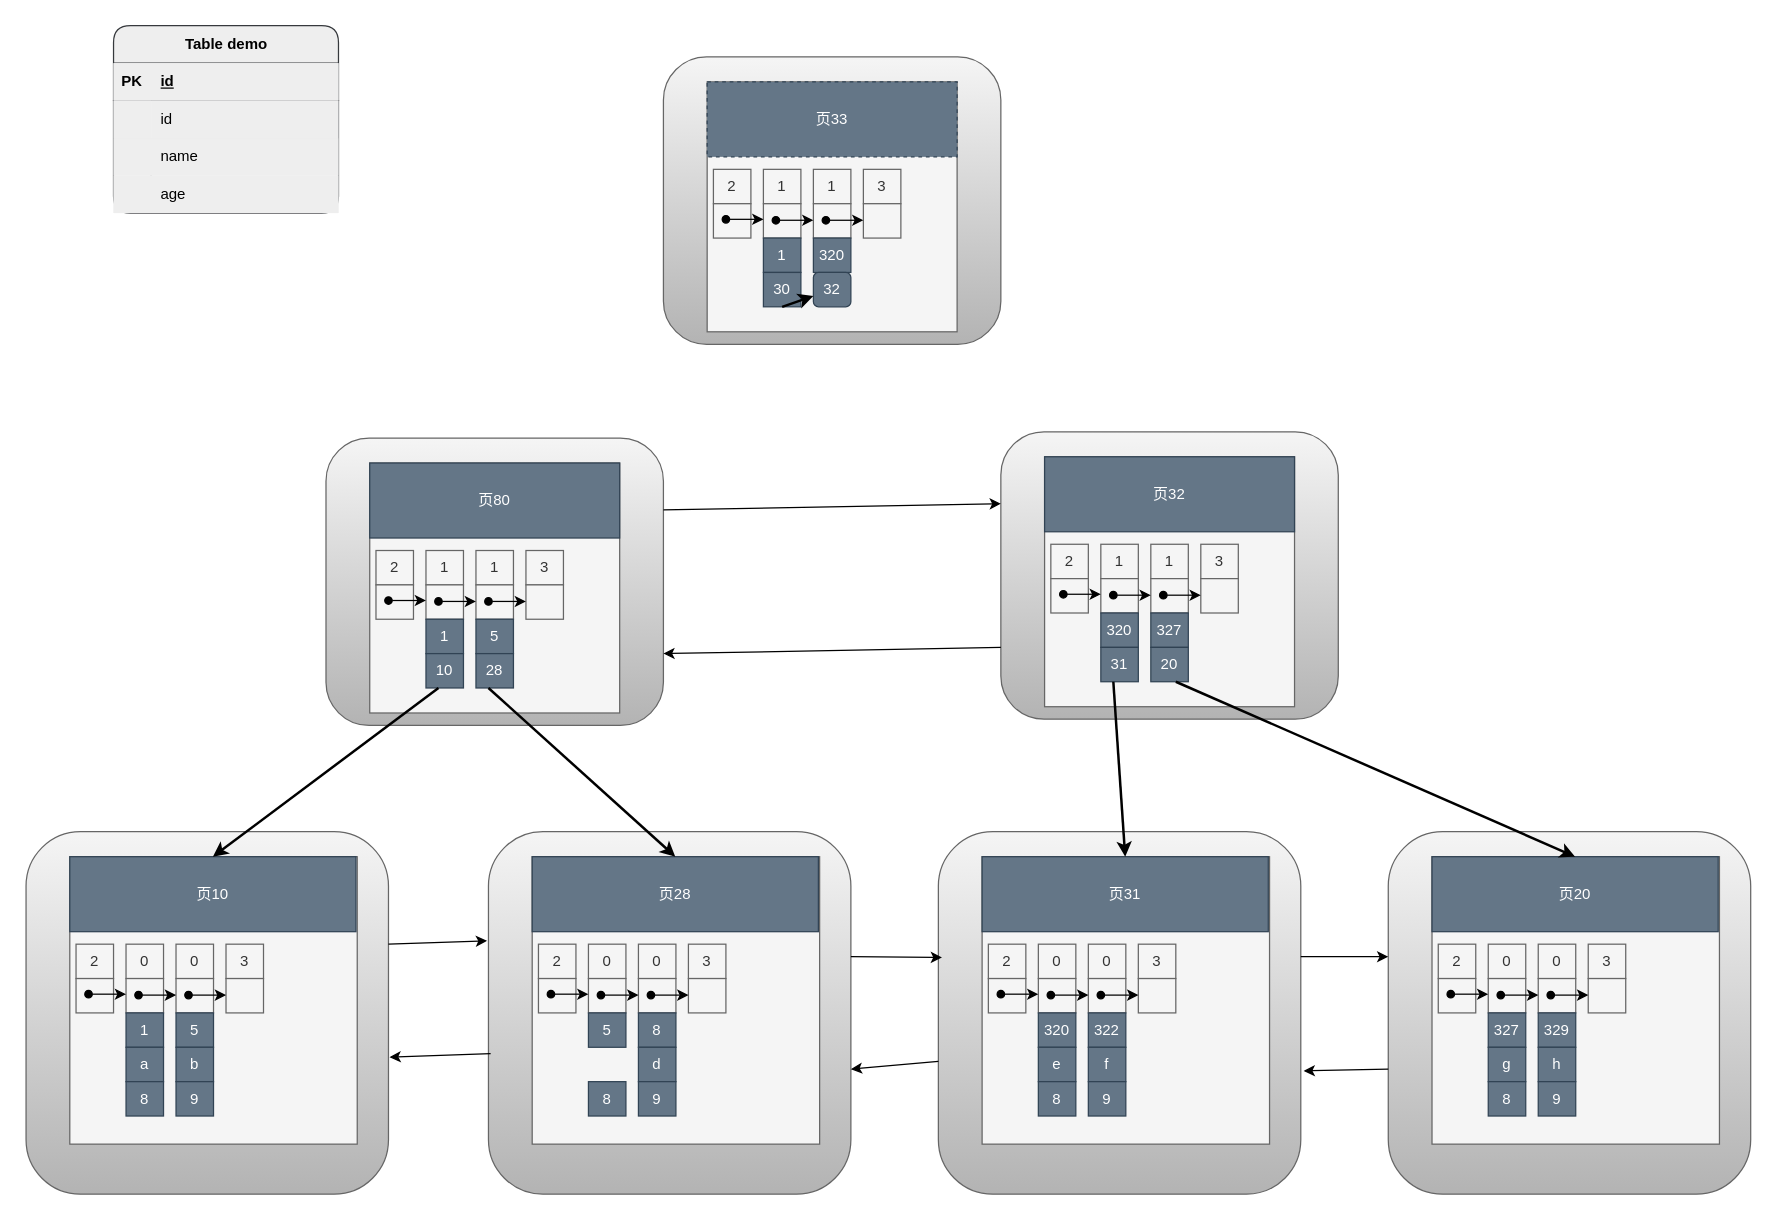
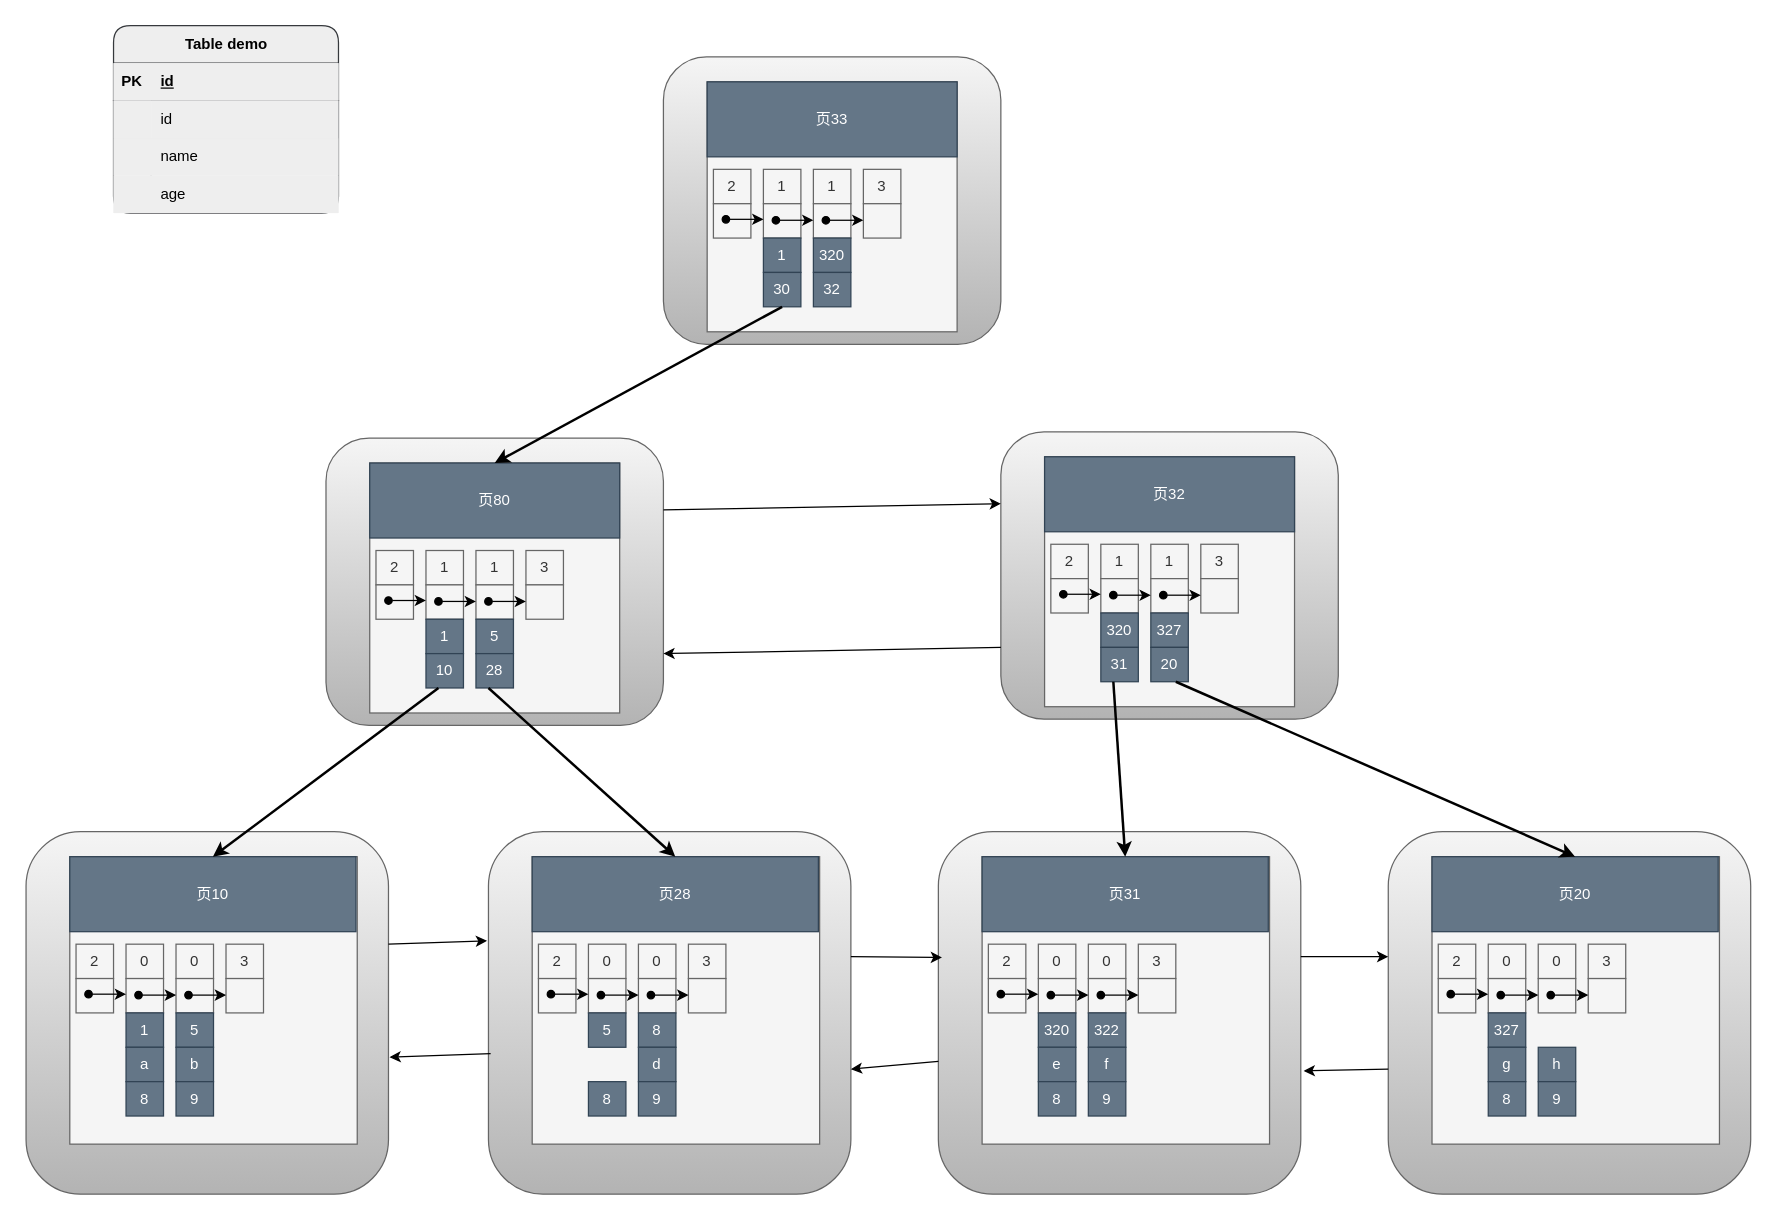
node "页33": style dashed -> solid
node "32": shape rounded rectangle -> rectangle
edge "30" -> "32": now "30" -> "页80"
node "329": removed
